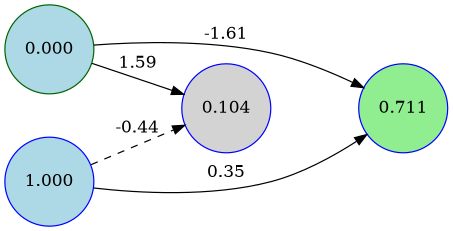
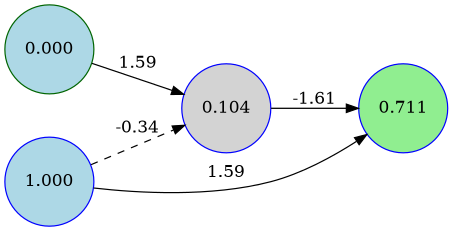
edge "0.000" -> "0.711": now "0.104" -> "0.711"
edge "1.000" -> "0.104": label "-0.44" -> "-0.34"
edge "1.000" -> "0.711": label "0.35" -> "1.59"
